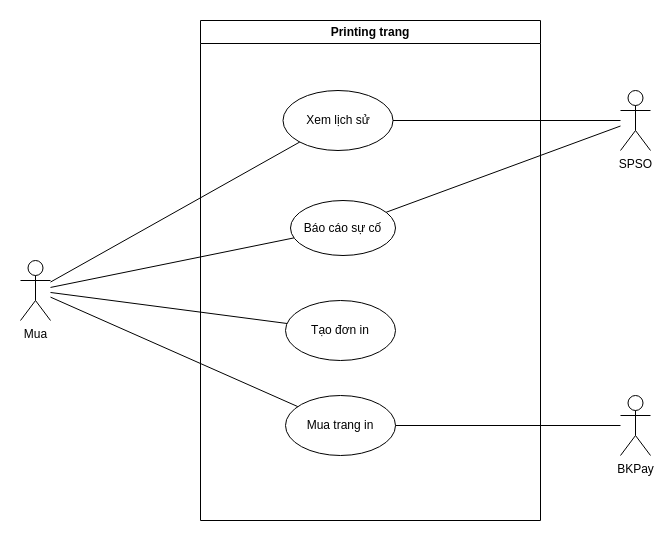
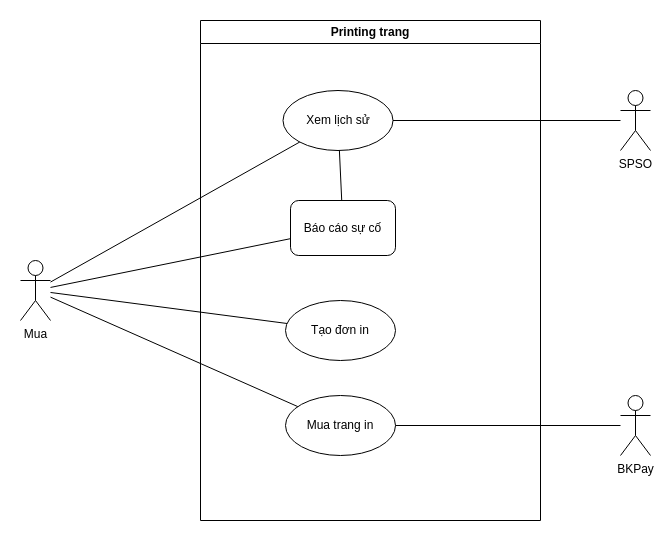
edge "SPSO" -- "Báo cáo sự cố": now "Xem lịch sử" -- "Báo cáo sự cố"
node "Báo cáo sự cố": shape ellipse -> rounded rectangle
